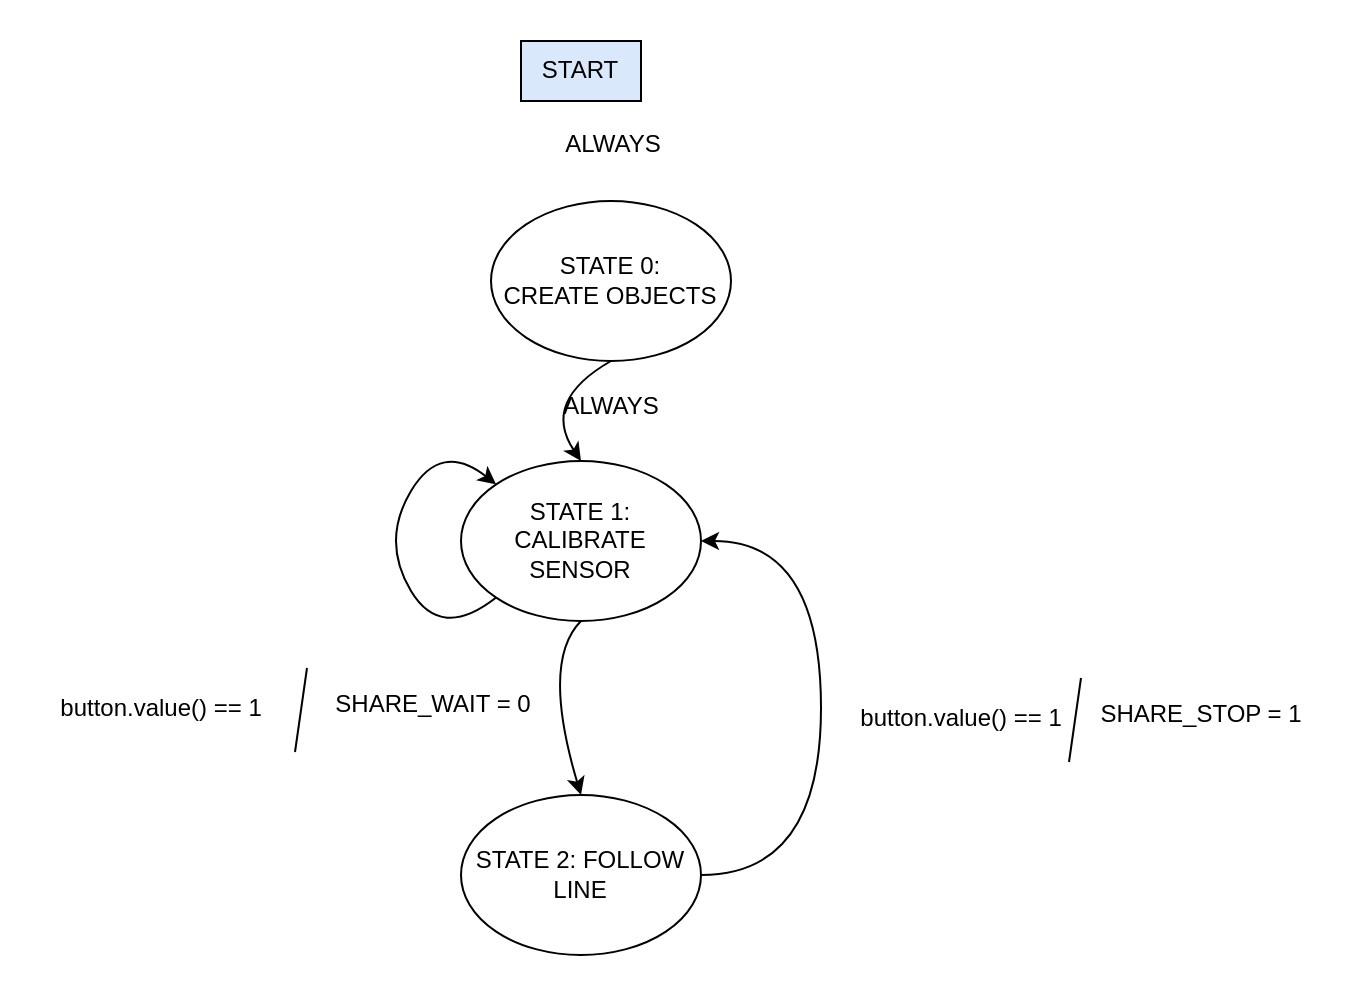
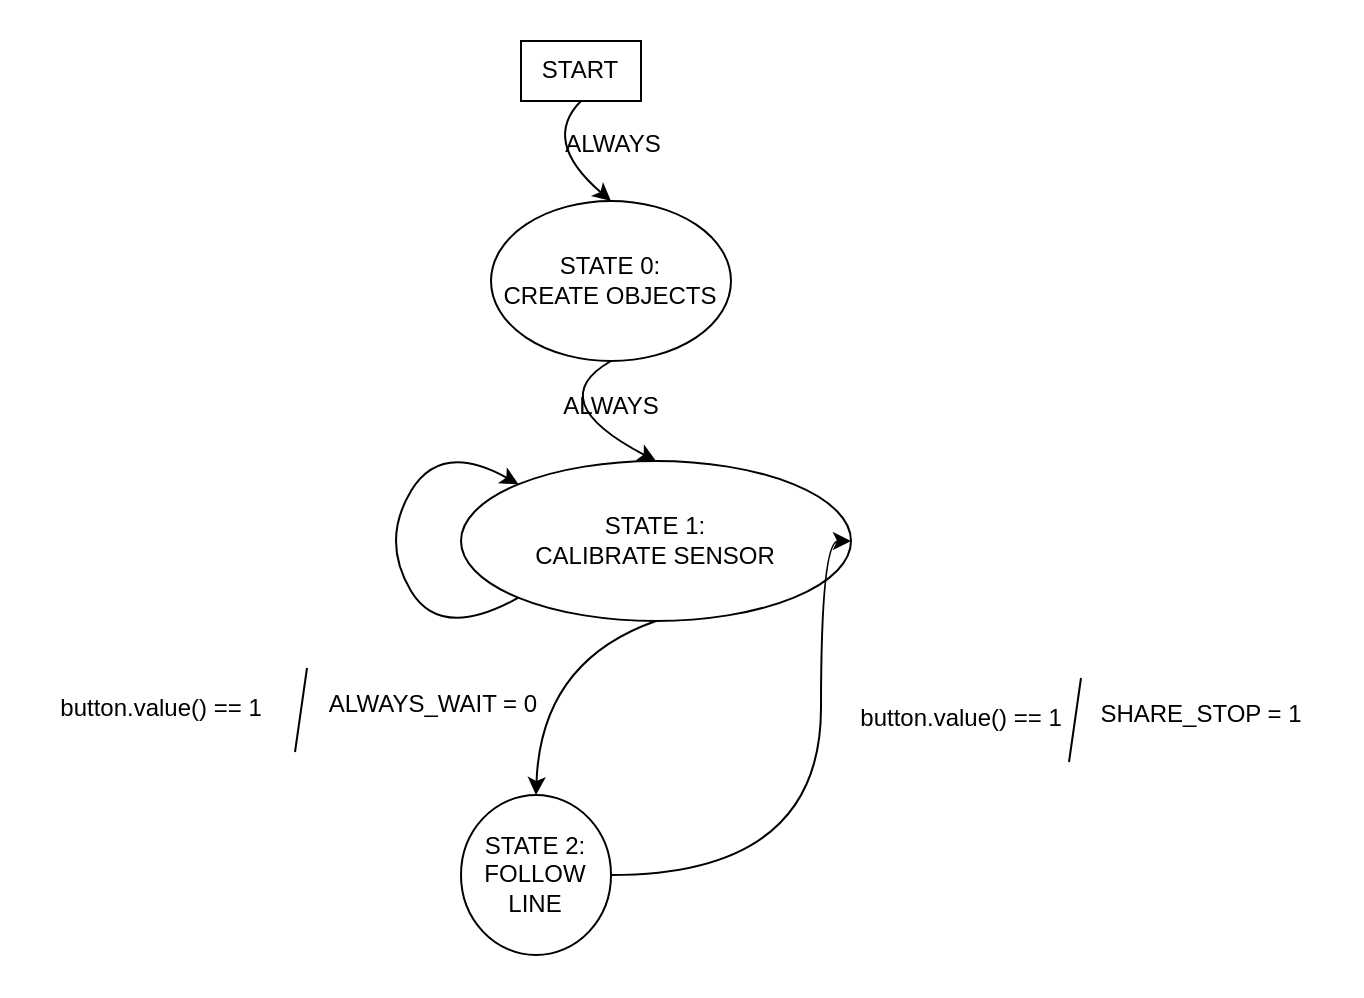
node "START": fillcolor #dae8fc -> #ffffff
edge "START" -> "STATE 0: CREATE OBJECTS": added
node "STATE 1: CALIBRATE SENSOR": size 240x160 -> 390x160
node "SHARE_WAIT = 0": label "SHARE_WAIT = 0" -> "ALWAYS_WAIT = 0"
node "STATE 2: FOLLOW LINE": size 240x160 -> 150x160
